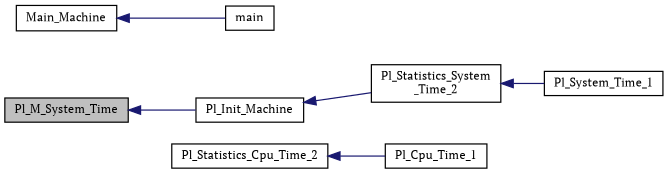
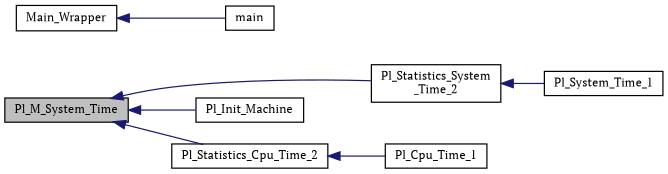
node "Main_Machine": label "Main_Machine" -> "Main_Wrapper"
edge "Pl_Statistics_System _Time_2" -> "Pl_Init_Machine": now "Pl_Statistics_System _Time_2" -> "Pl_M_System_Time"
edge "Pl_Statistics_Cpu_Time_2" -> "Pl_M_System_Time": added
